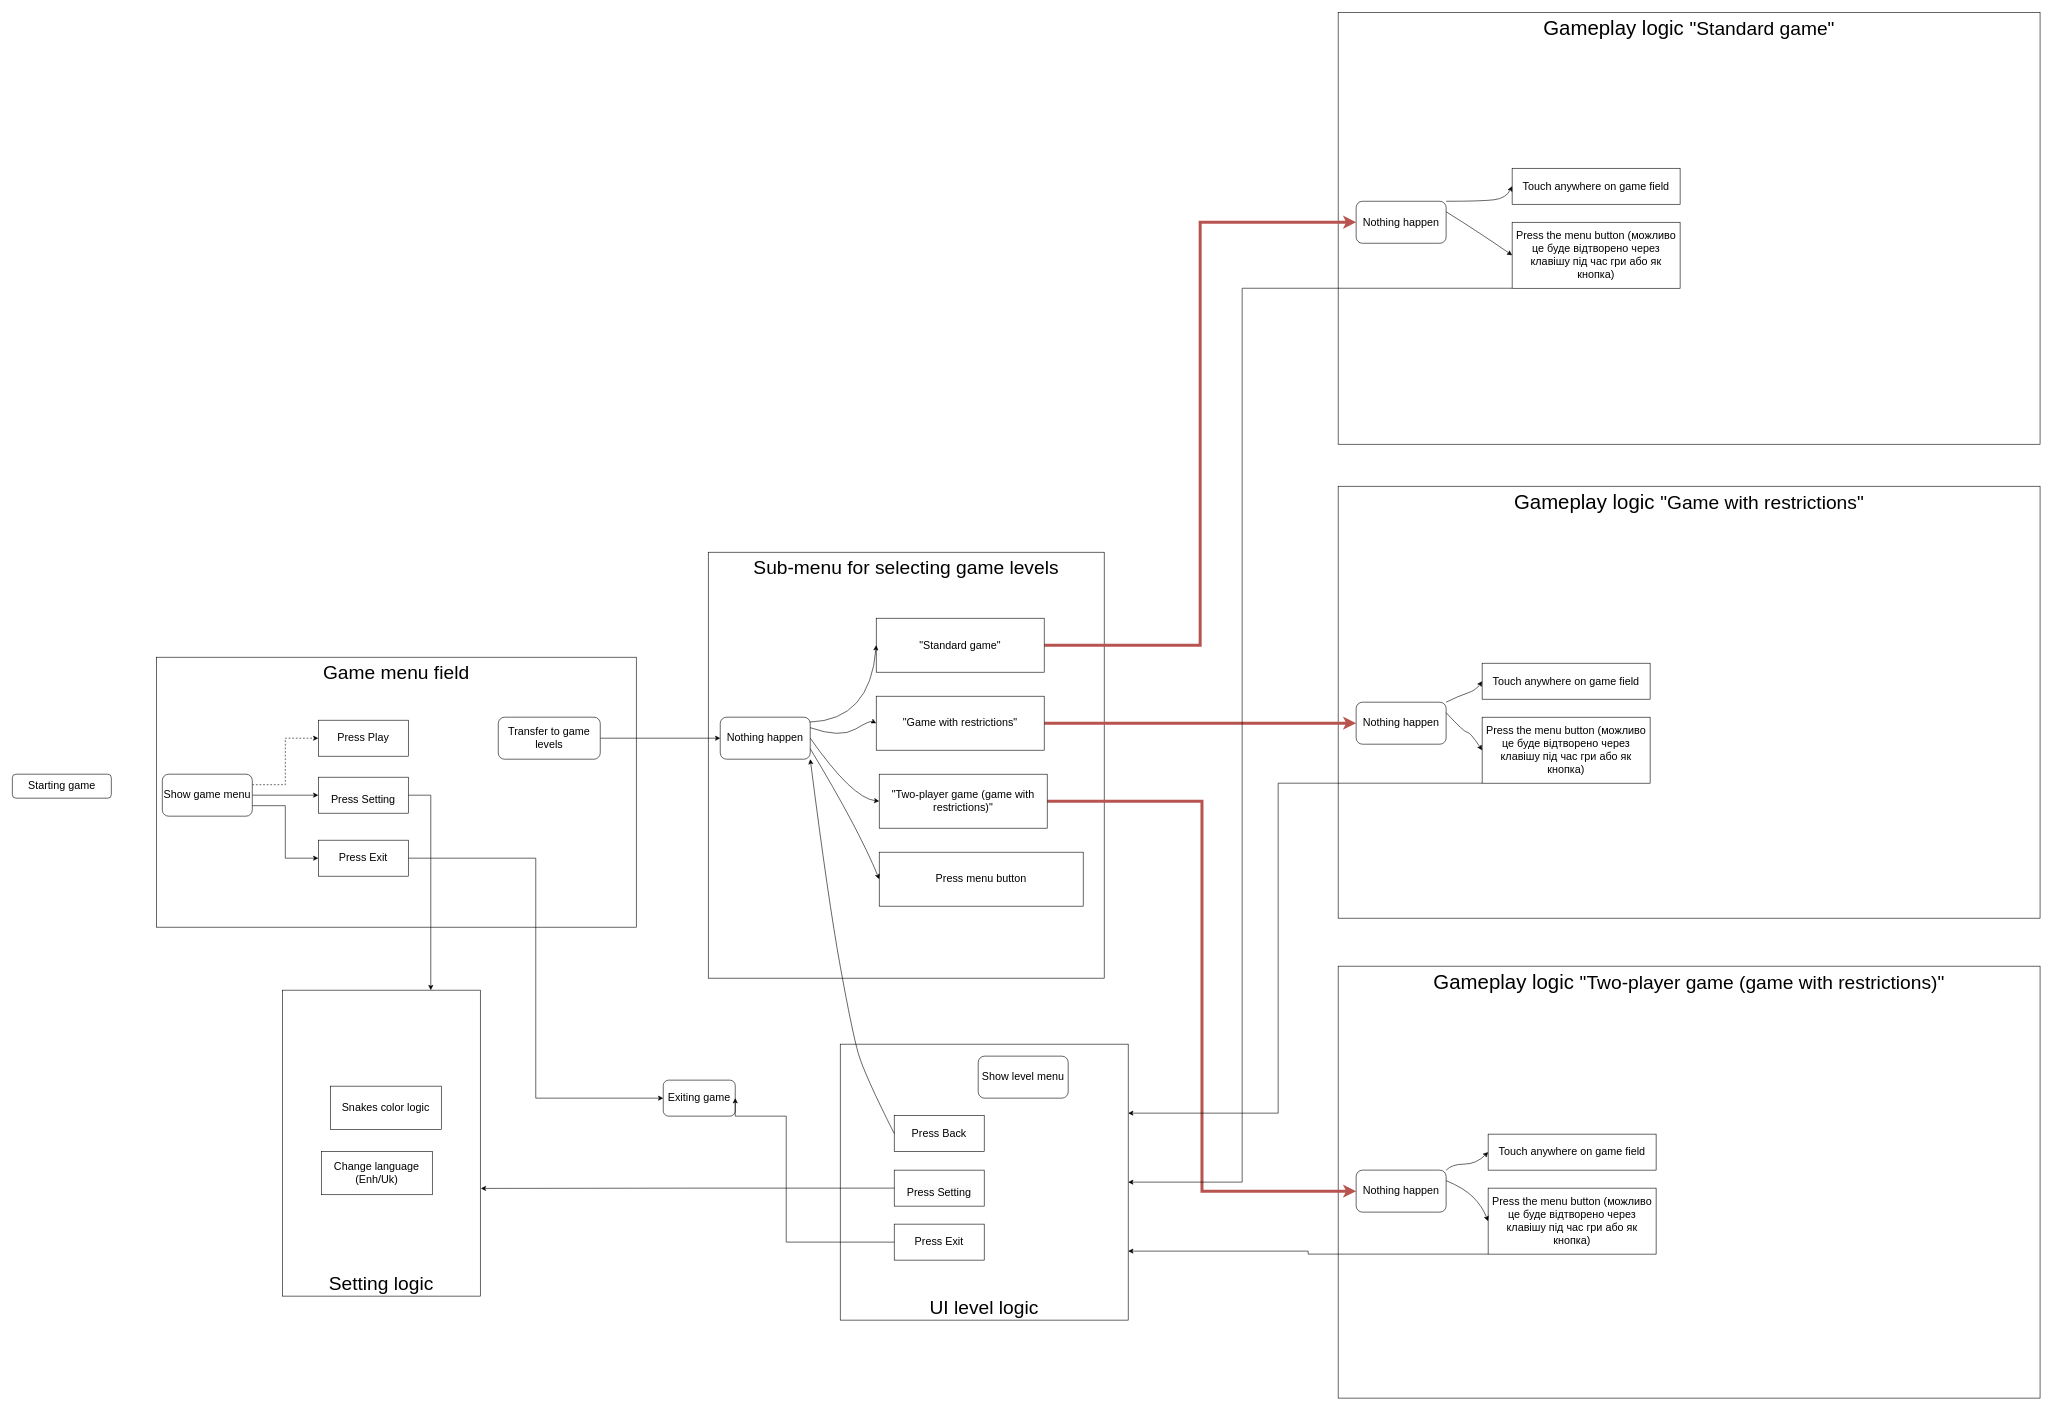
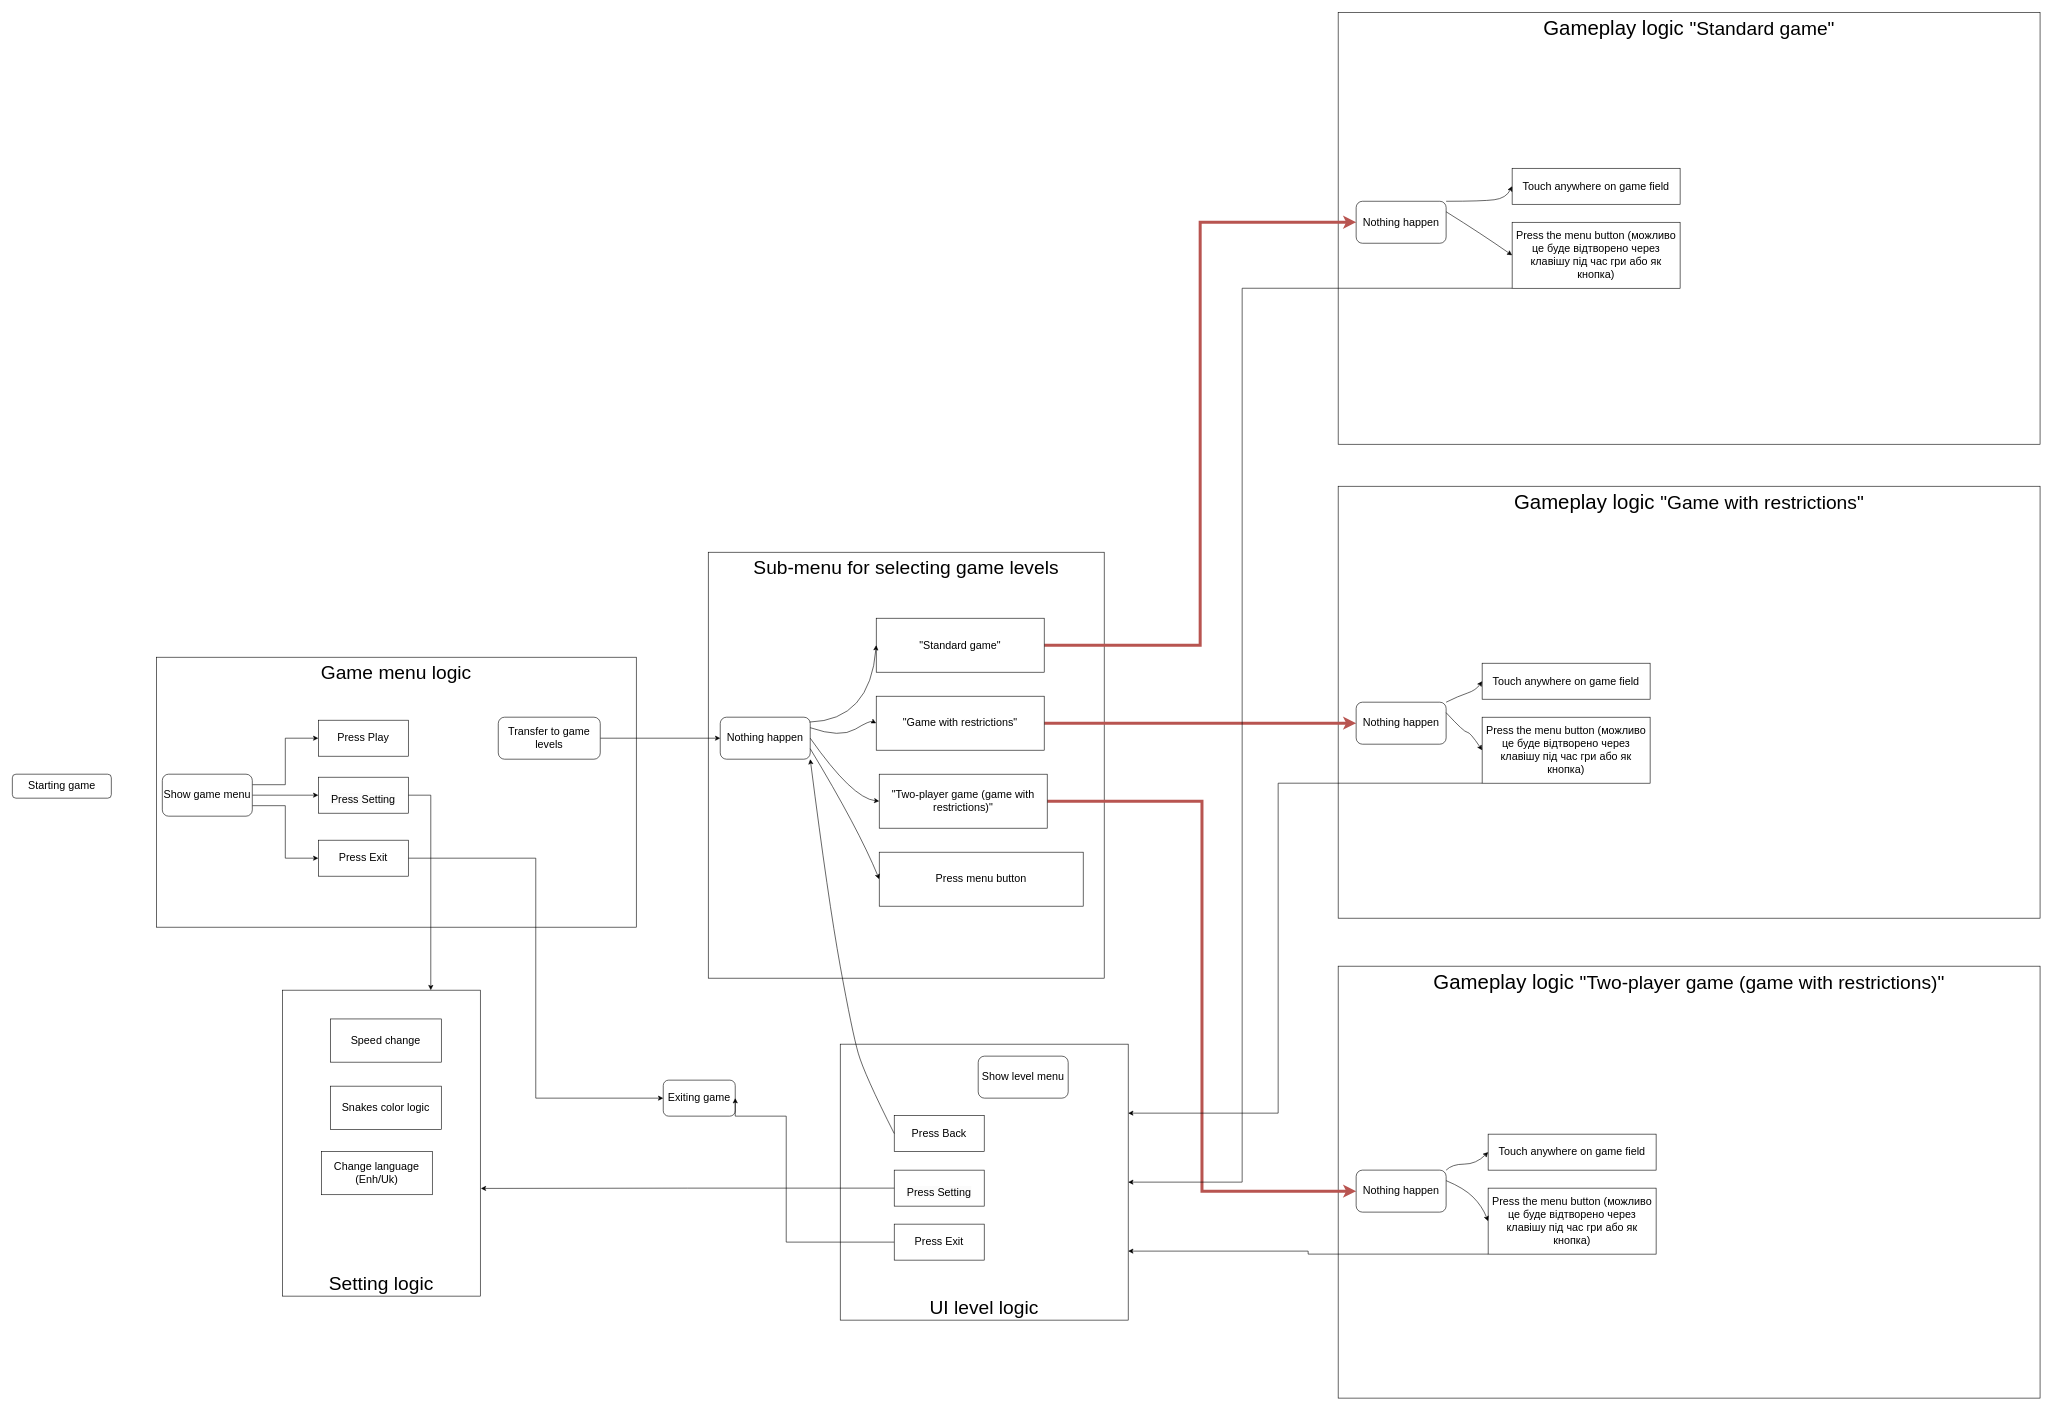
node "Game menu field": label "Game menu field" -> "Game menu logic"
edge "Show game menu" -> "Press Play": style dashed -> solid
node "Speed change": added
